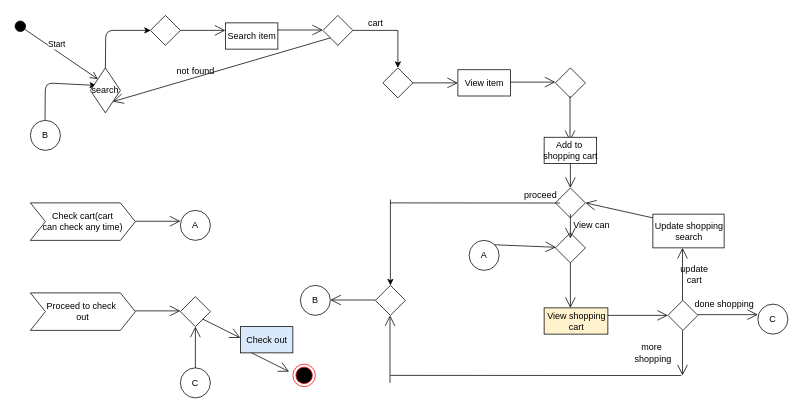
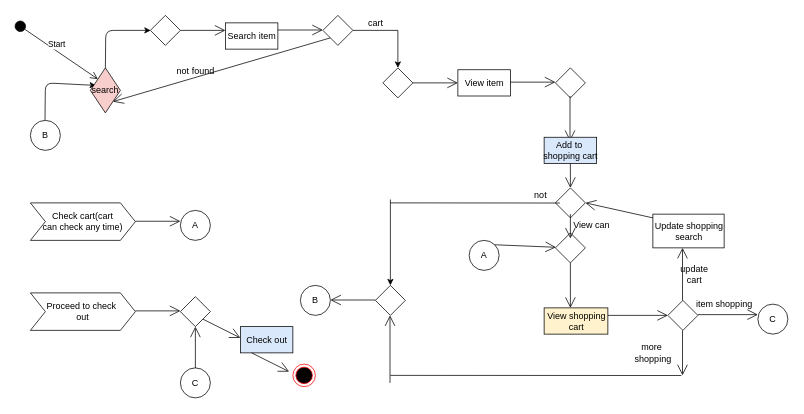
node "search": fillcolor #ffffff -> #f8cecc
node "Add to shopping cart": fillcolor #ffffff -> #dae8fc
node "proceed": label "proceed" -> "not"
node "done shopping": label "done shopping" -> "item shopping"
